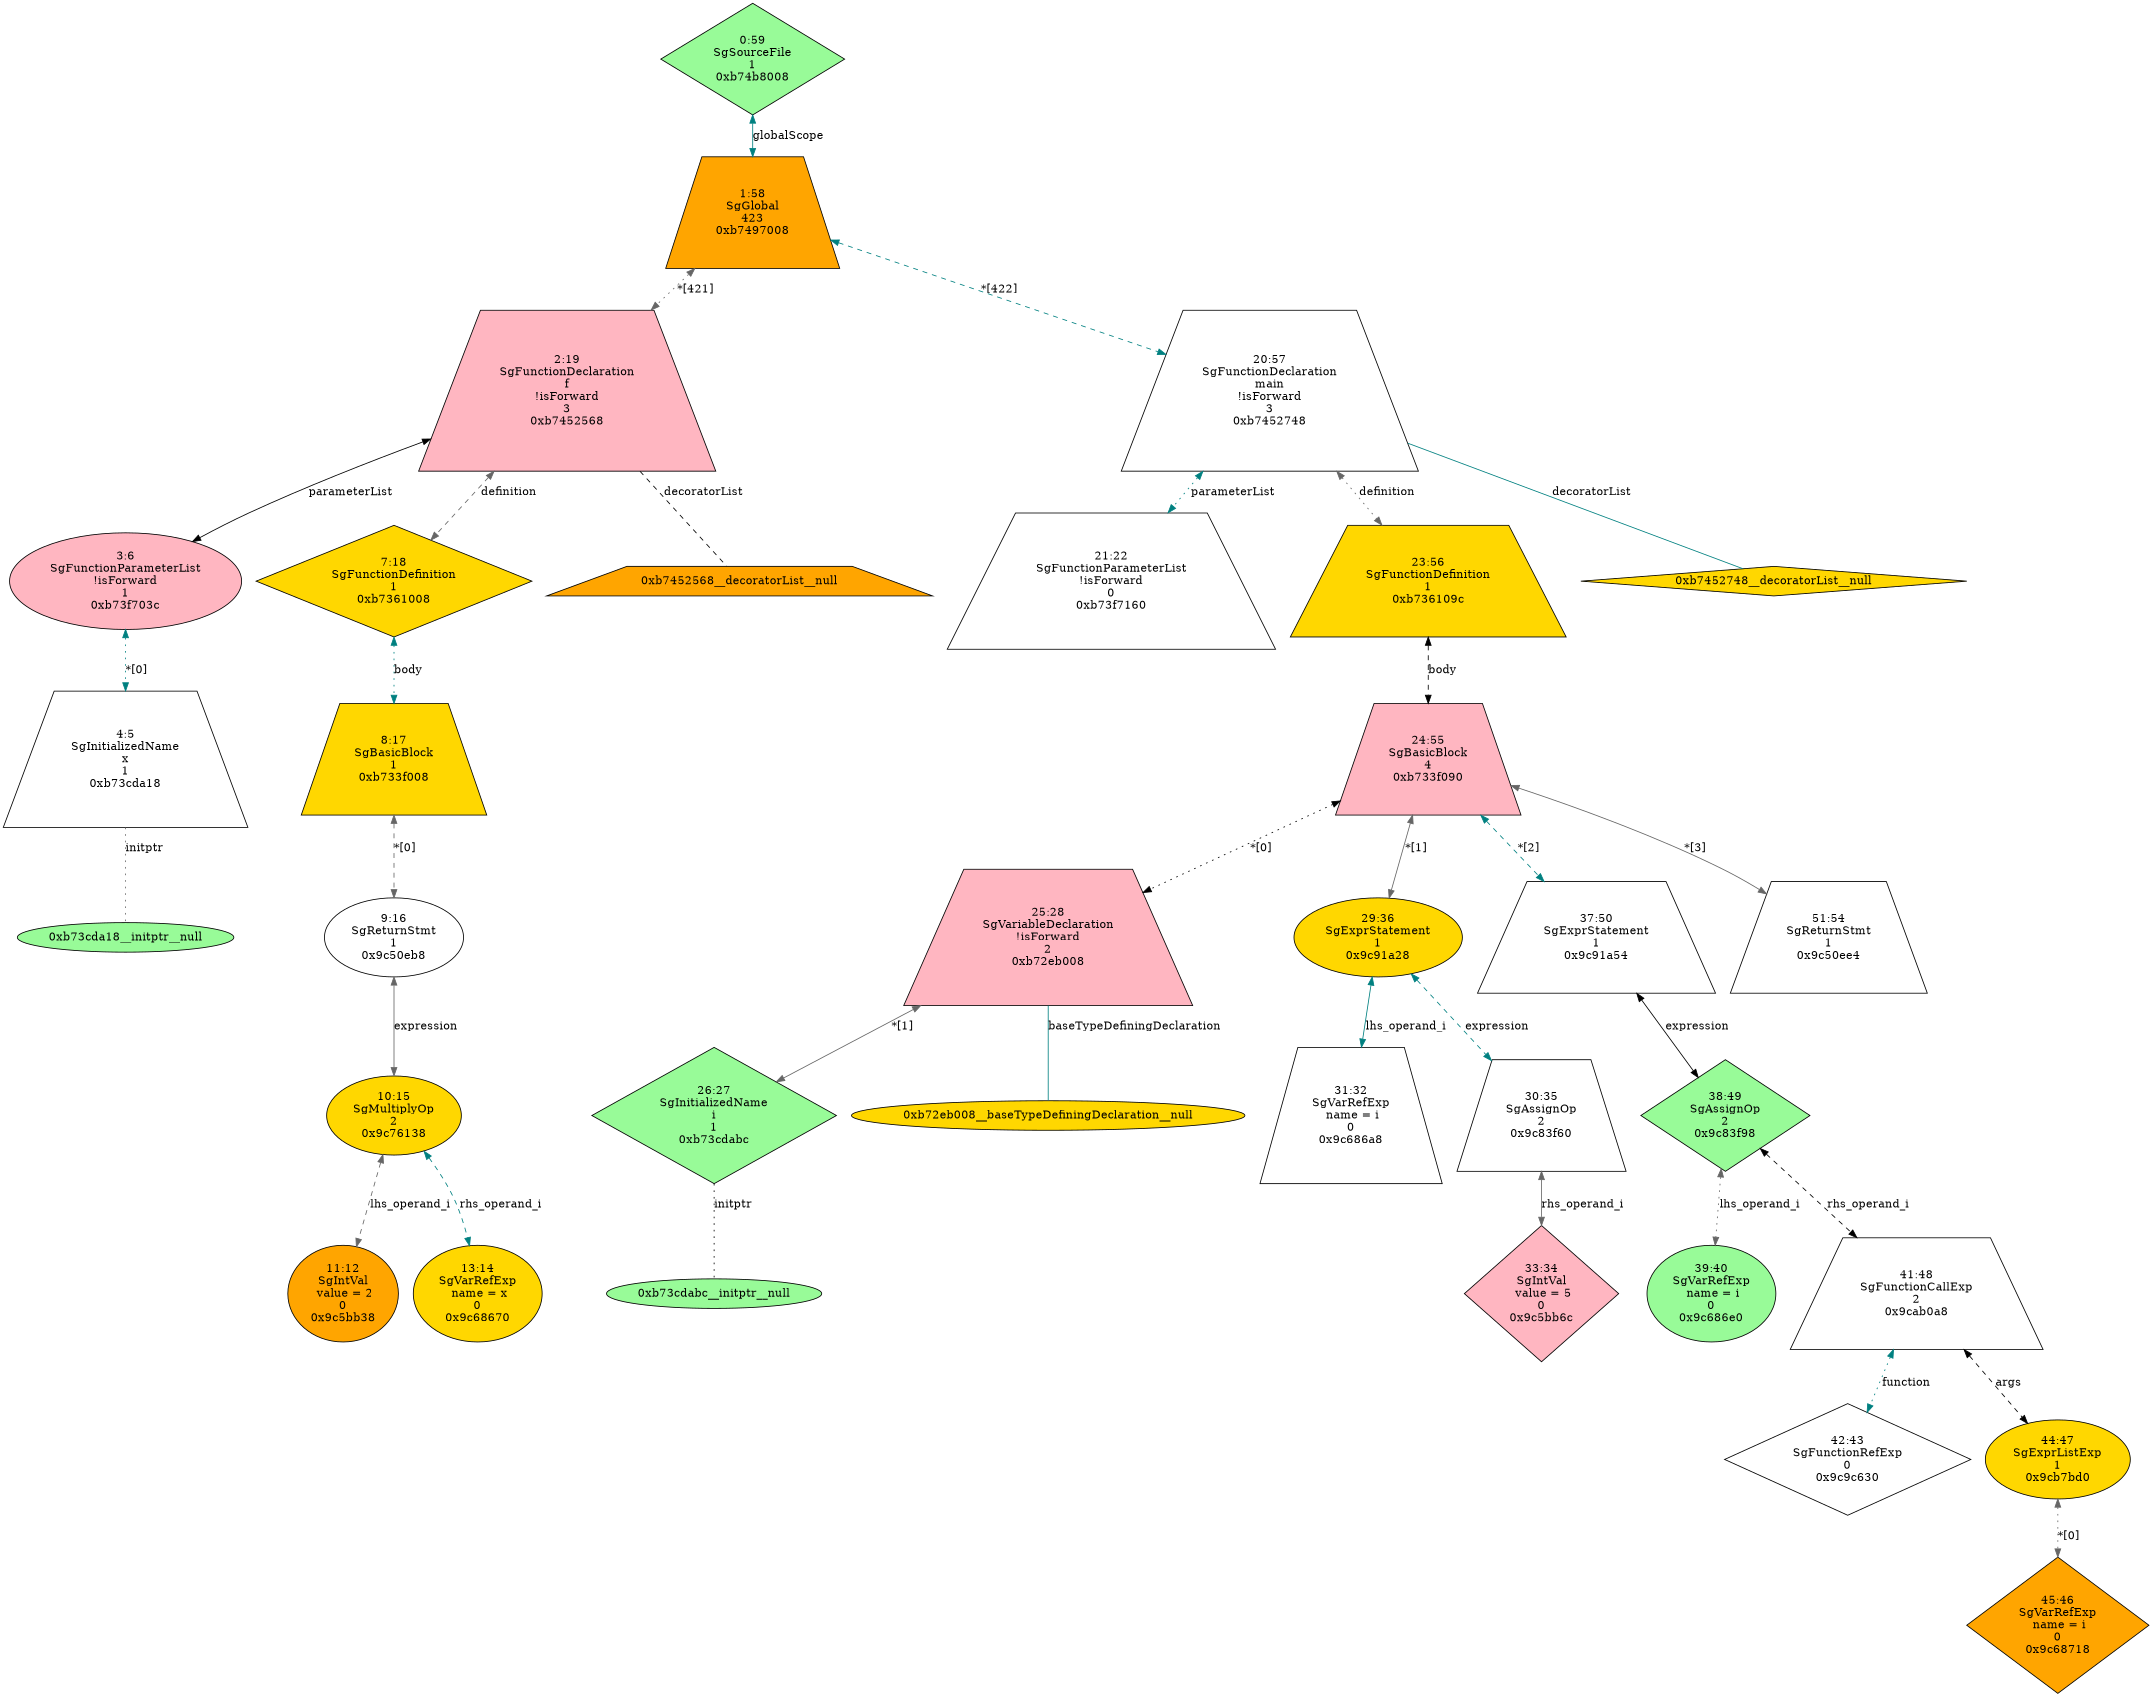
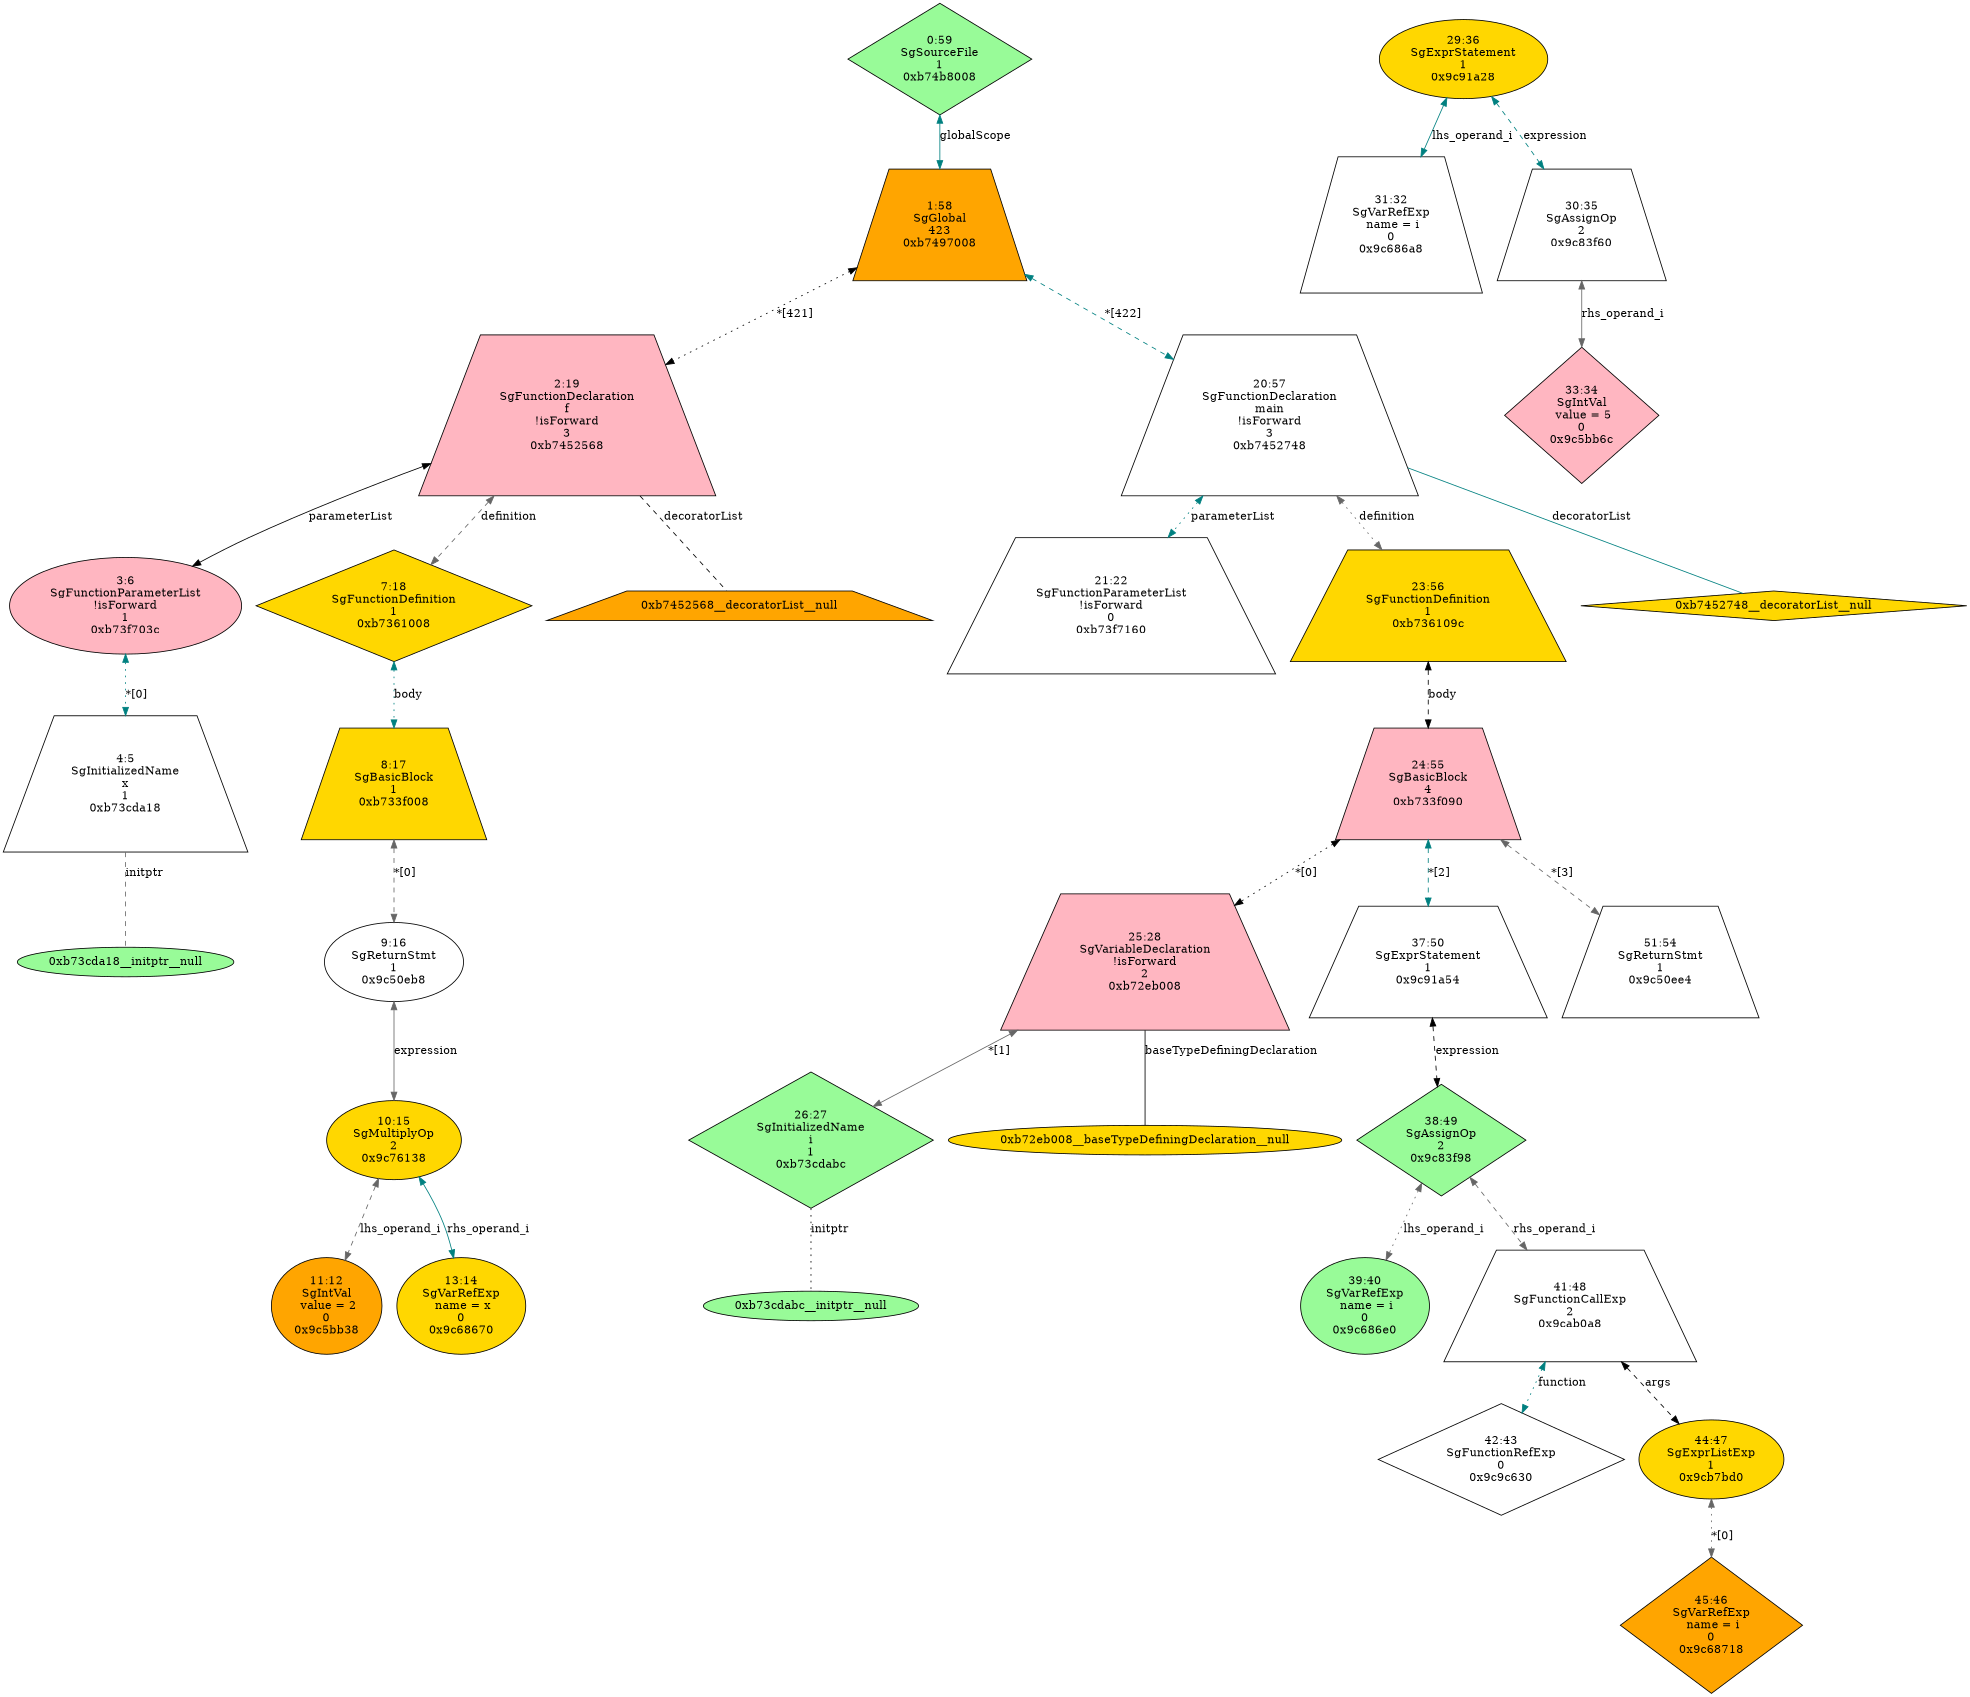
edge "1:58 SgGlobal 423 0xb7497008" -- "2:19 SgFunctionDeclaration f !isForward 3 0xb7452568": color gray40 -> black
edge "24:55 SgBasicBlock 4 0xb733f090" -- "51:54 SgReturnStmt 1 0x9c50ee4": style solid -> dashed
edge "24:55 SgBasicBlock 4 0xb733f090" -- "29:36 SgExprStatement 1 0x9c91a28": removed, label "*[1]"
edge "4:5 SgInitializedName x 1 0xb73cda18" -- "0xb73cda18__initptr__null": style dotted -> dashed
edge "37:50 SgExprStatement 1 0x9c91a54" -- "38:49 SgAssignOp 2 0x9c83f98": style solid -> dashed
edge "25:28 SgVariableDeclaration !isForward 2 0xb72eb008" -- "0xb72eb008__baseTypeDefiningDeclaration__null": color teal -> black
edge "38:49 SgAssignOp 2 0x9c83f98" -- "41:48 SgFunctionCallExp 2 0x9cab0a8": color black -> gray40
edge "10:15 SgMultiplyOp 2 0x9c76138" -- "13:14 SgVarRefExp name = x 0 0x9c68670": style dashed -> solid
